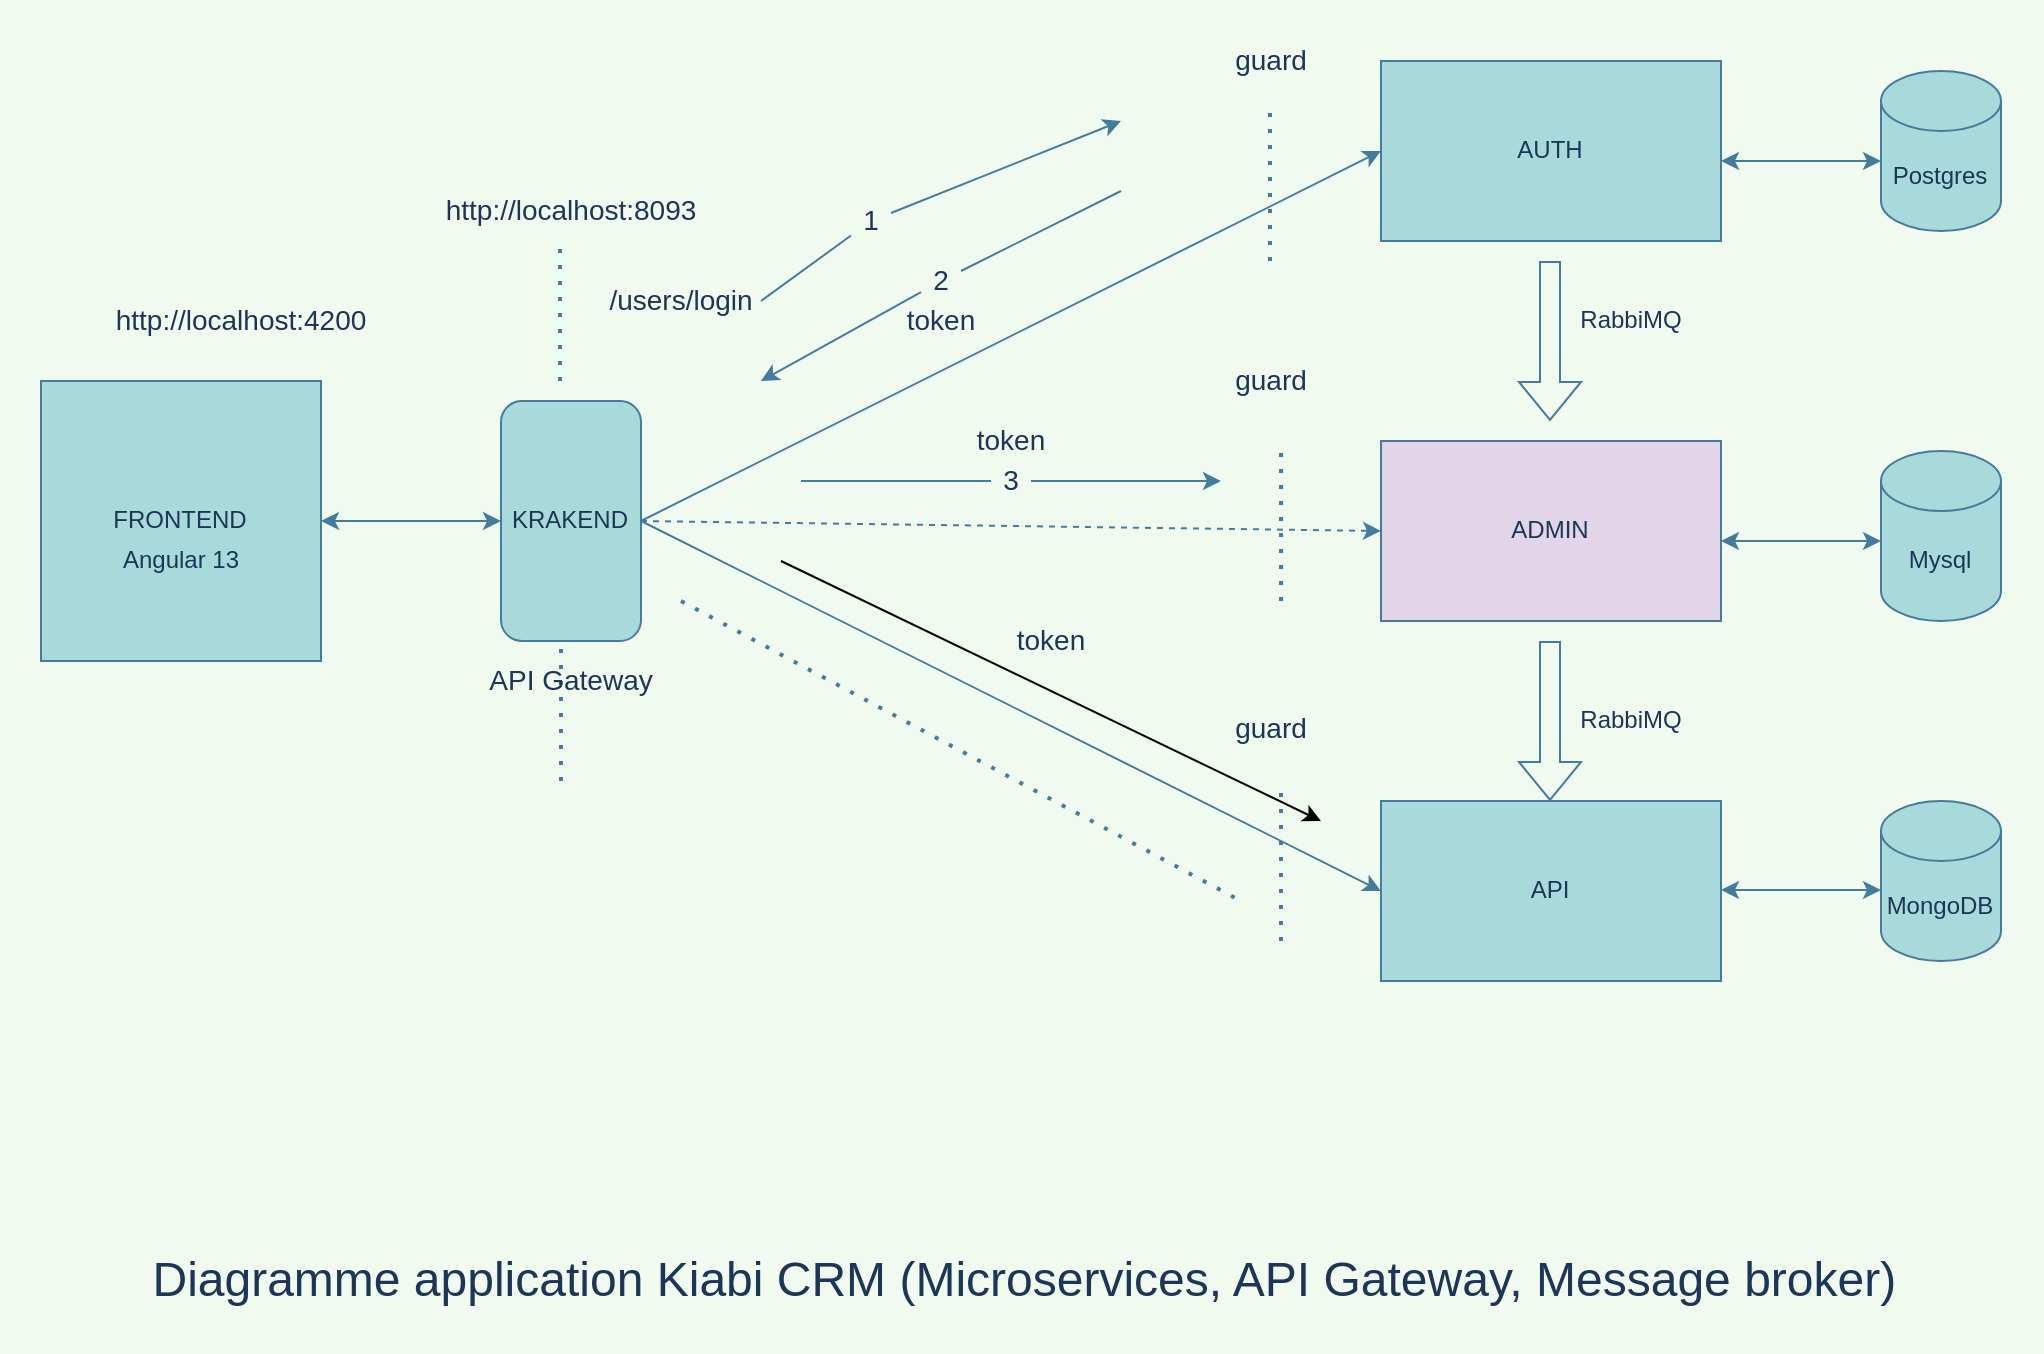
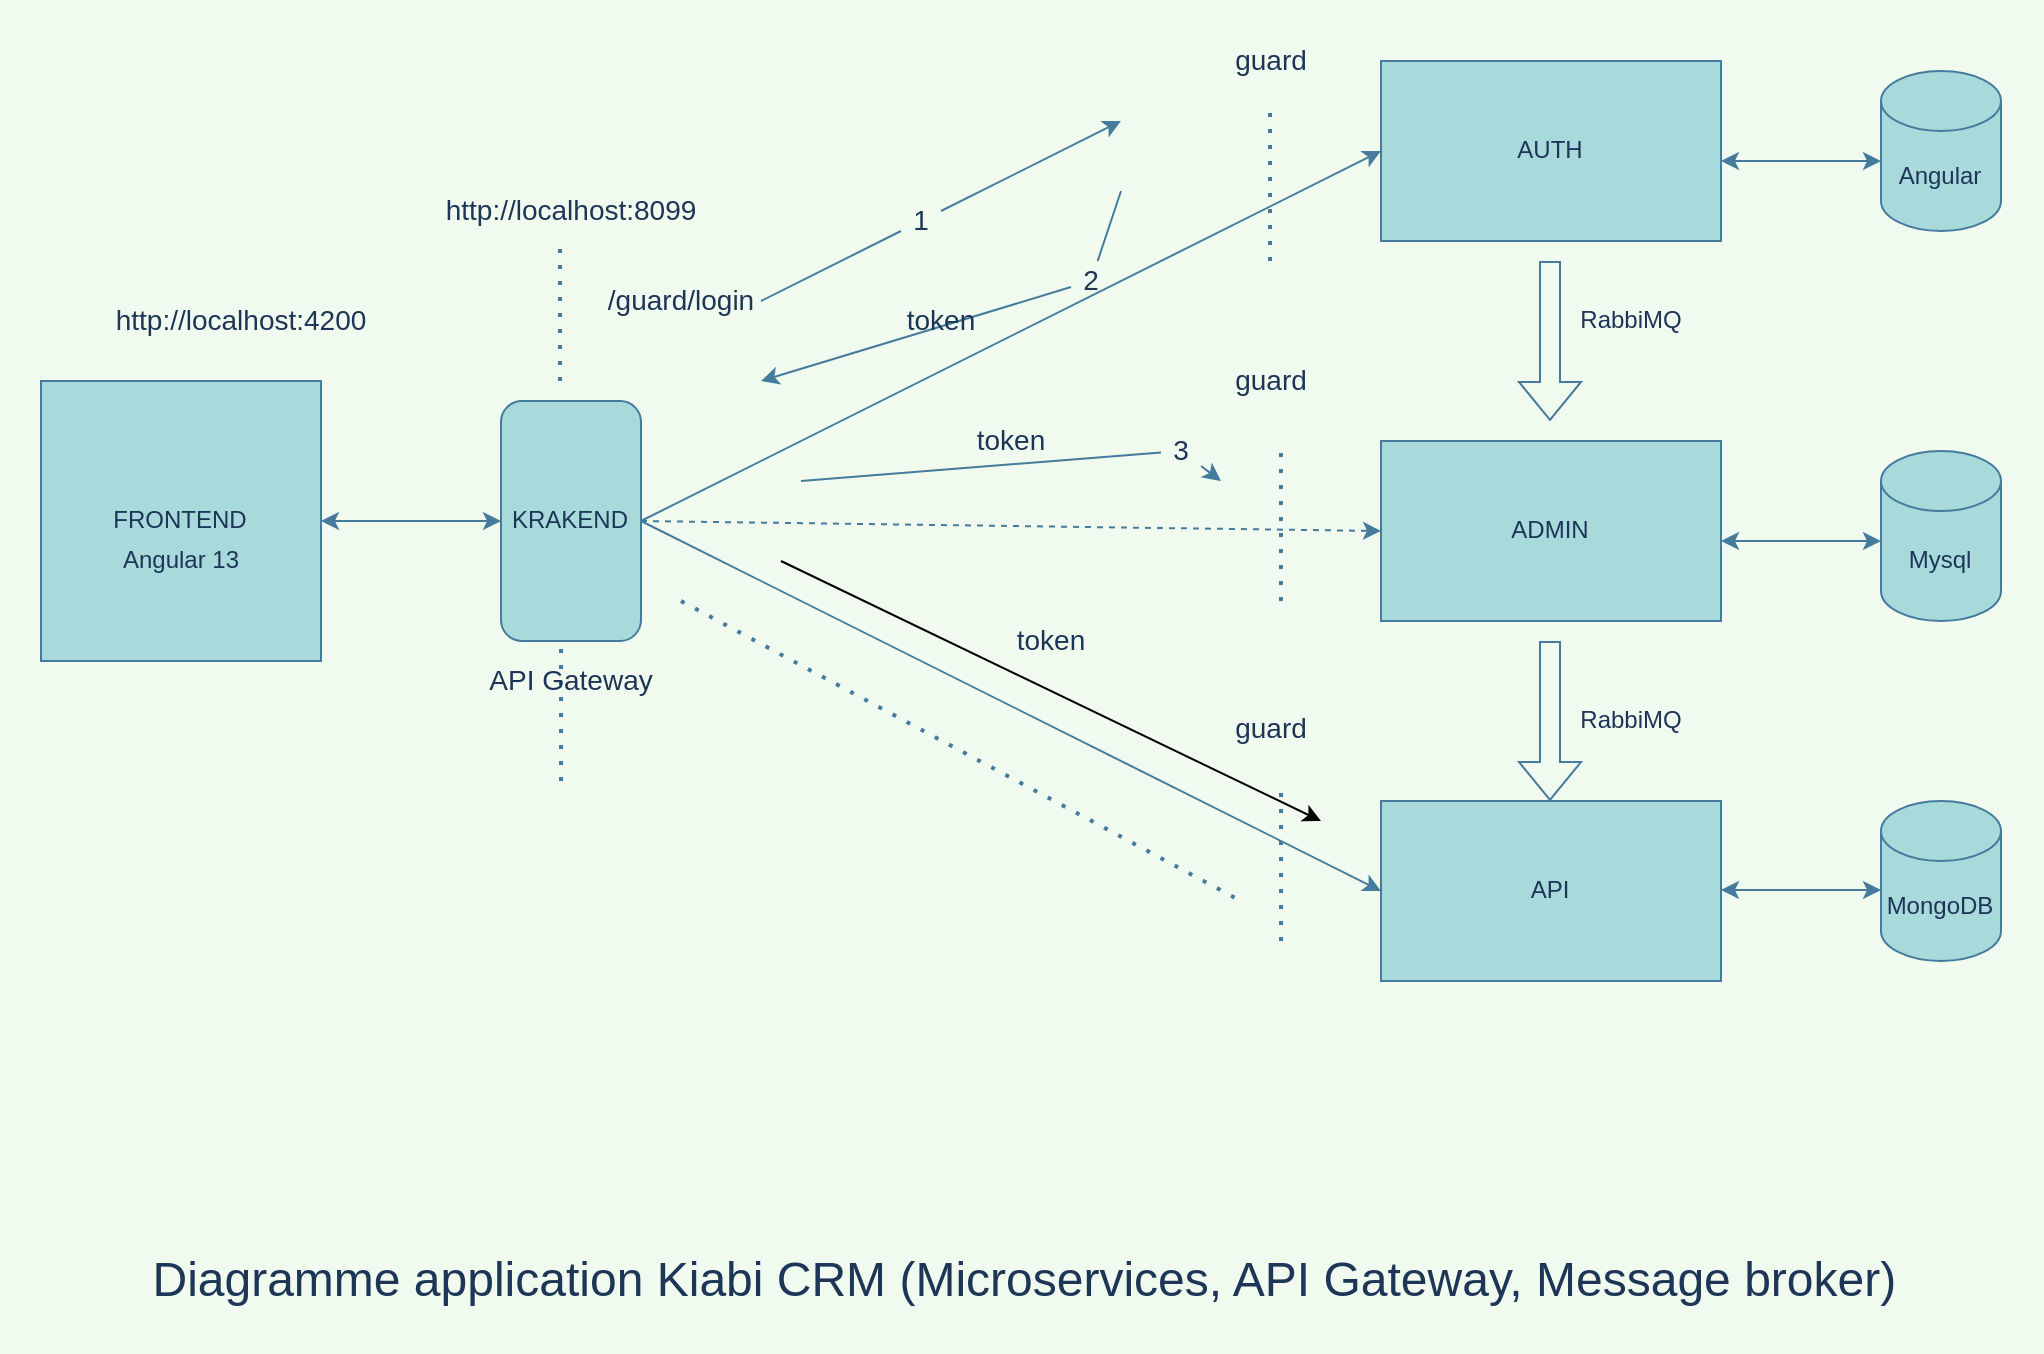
node "Postgres": label "Postgres" -> "Angular"
node "http://localhost:8093": label "http://localhost:8093" -> "http://localhost:8099"
node "1": moved (871, 221) -> (921, 221)
node "2": moved (941, 281) -> (1091, 281)
node "/users/login": label "/users/login" -> "/guard/login"
node "3": moved (1011, 481) -> (1181, 451)
node "ADMIN": fillcolor #e1d5e7 -> #a8dadc
